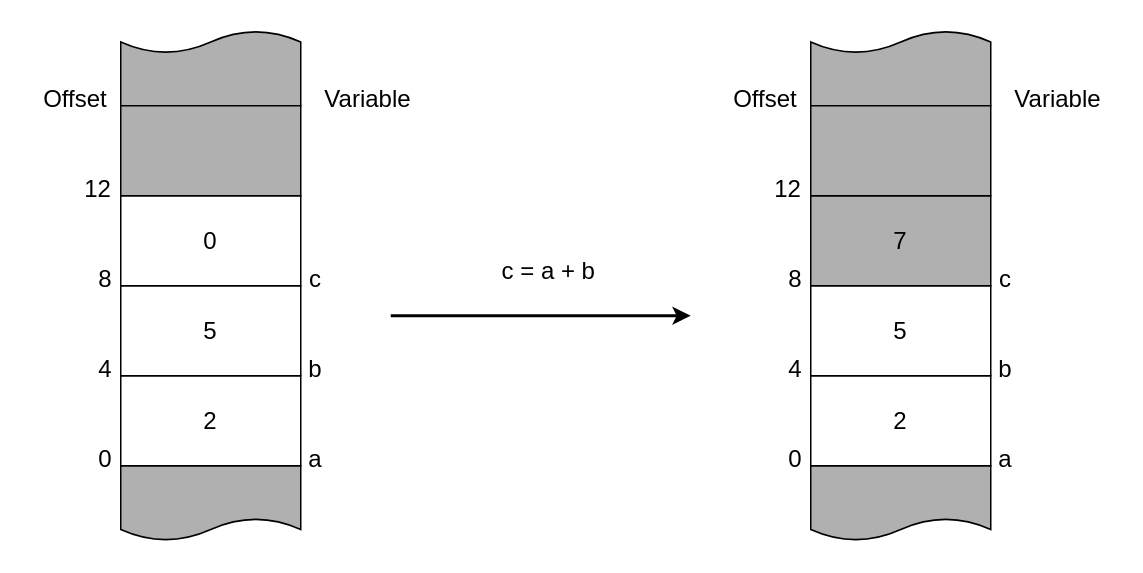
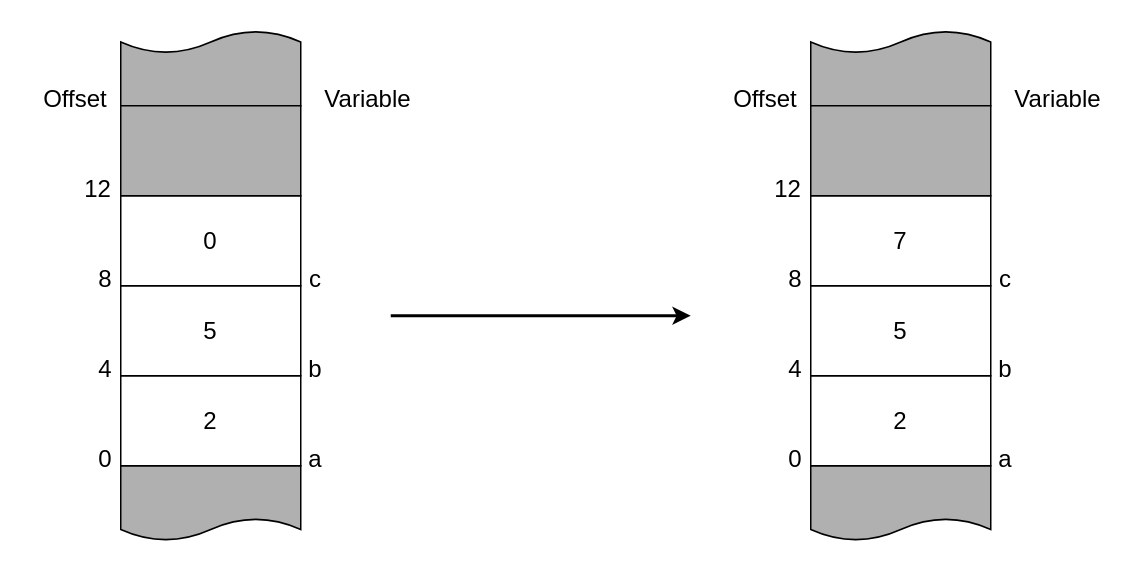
node "7": fillcolor #b0b0b0 -> #ffffff
node "c = a + b": removed
